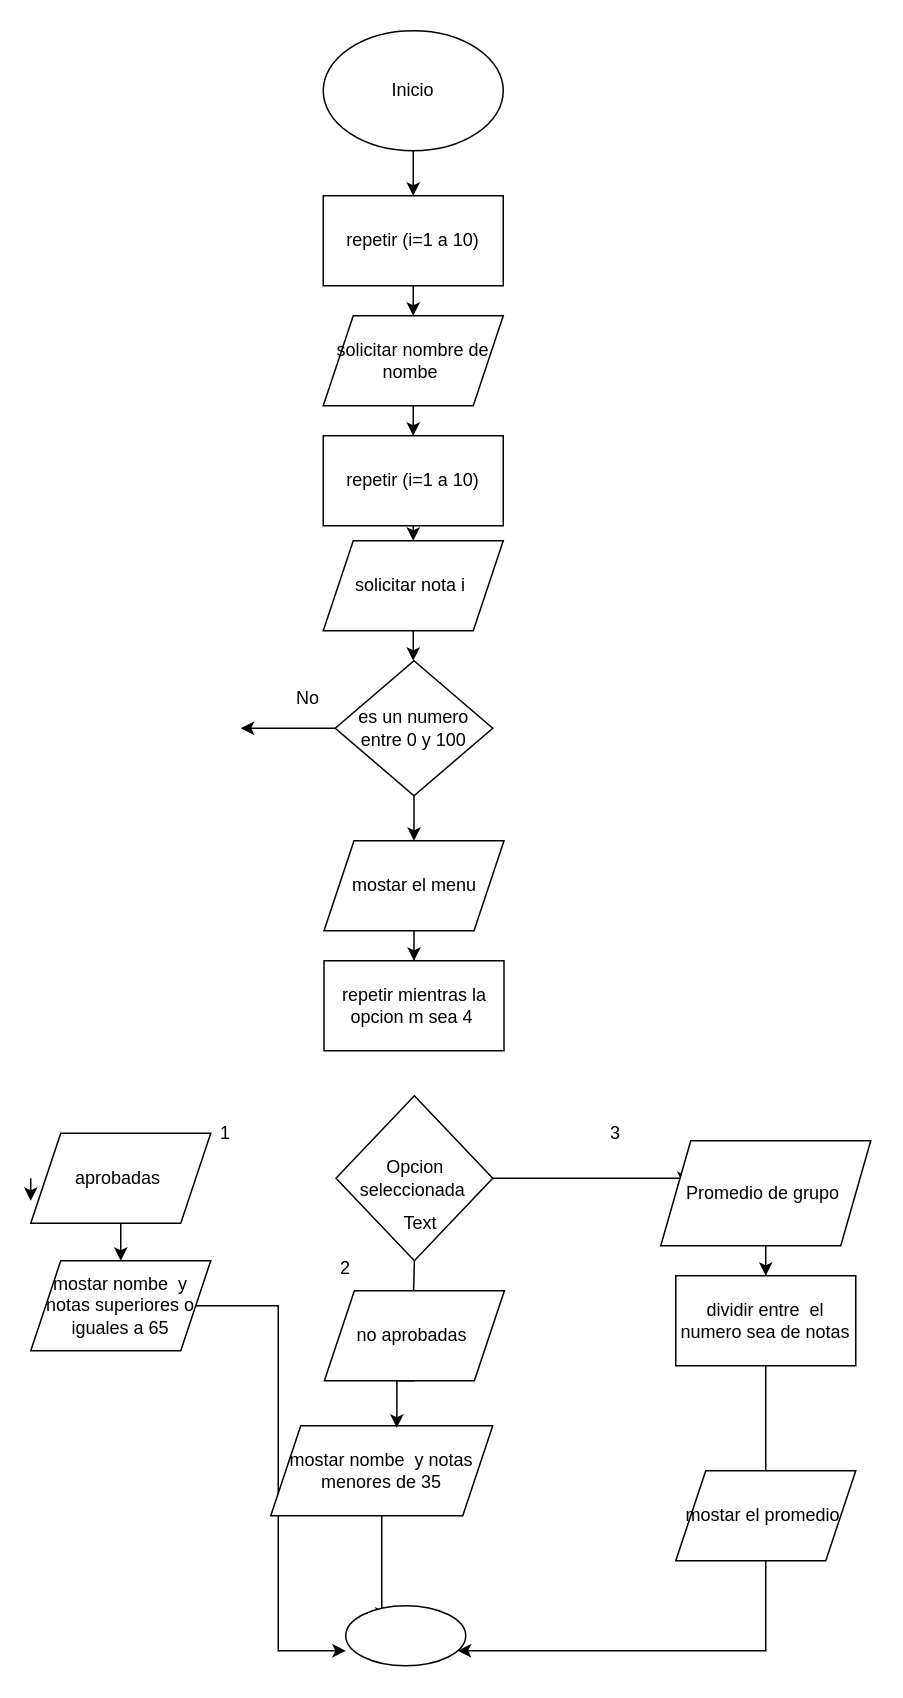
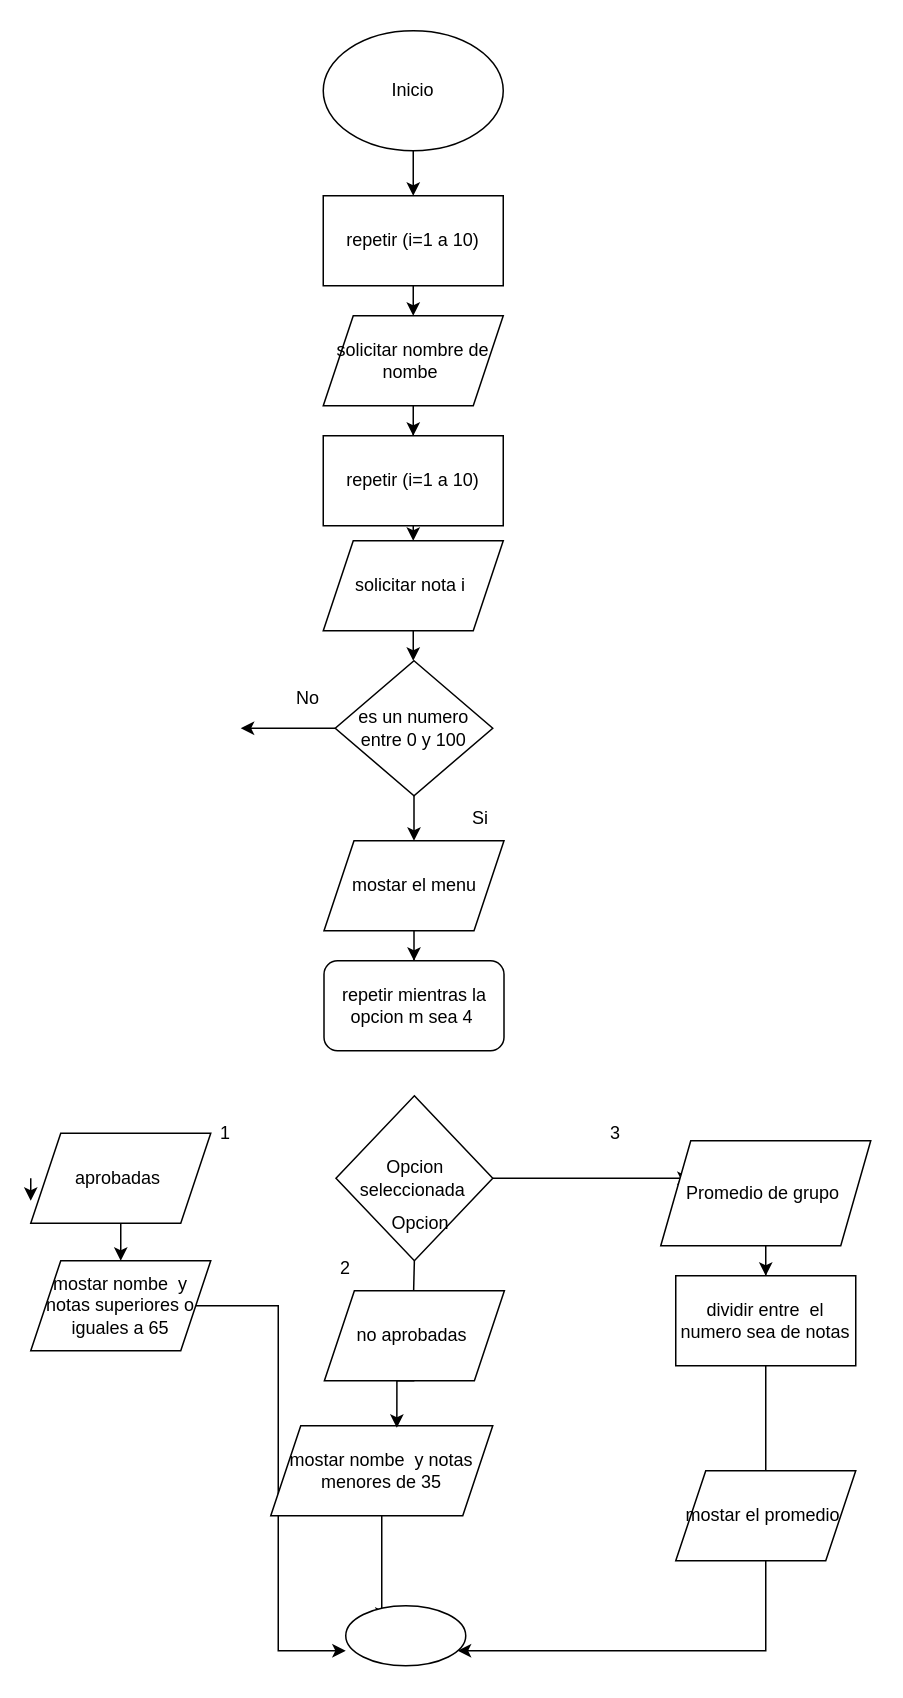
node "Si": added
node "repetir mientras la opcion m sea 4": shape rectangle -> rounded rectangle
node "Text": label "Text" -> "Opcion"
